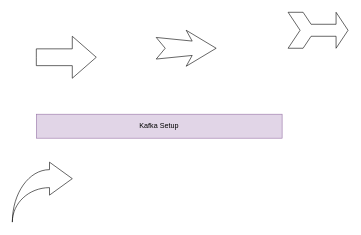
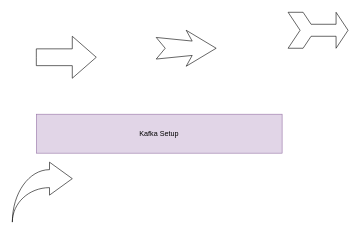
node "Kafka Setup": size 246x24 -> 246x39
